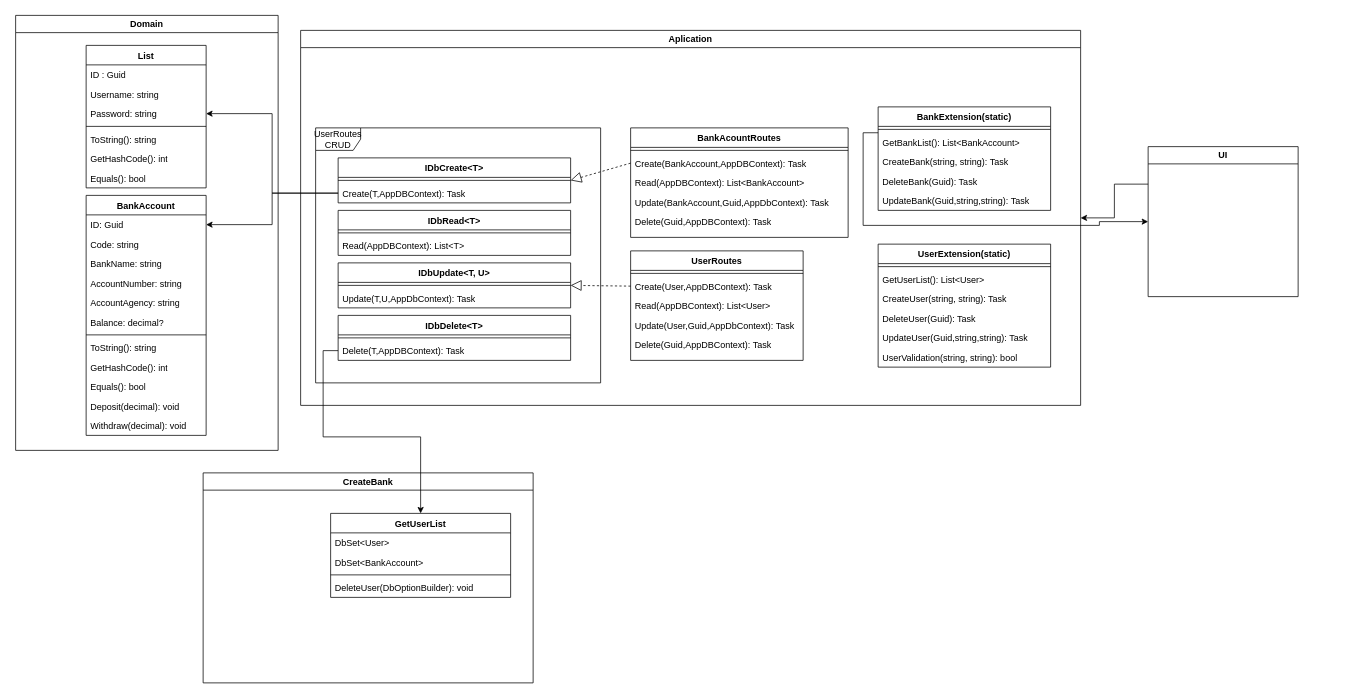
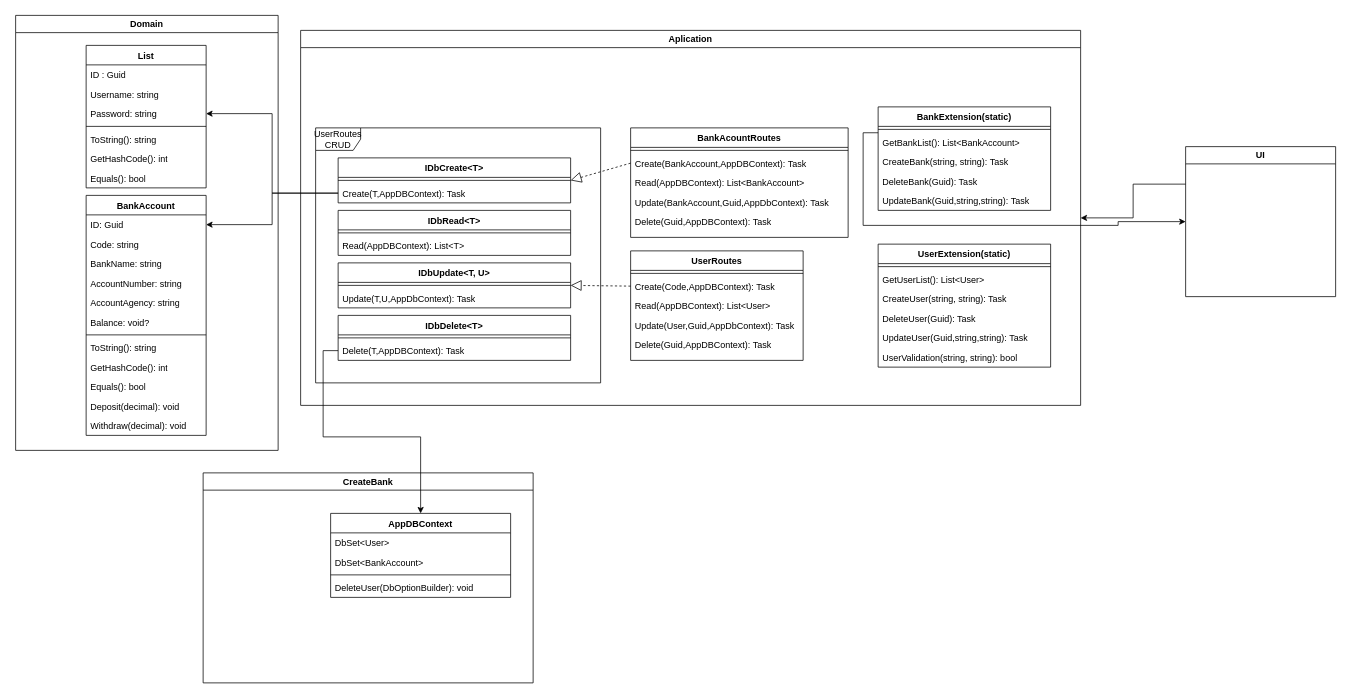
node "UI": moved (1223, 222) -> (1260, 222)
node "Create(User,AppDBContext): Task": label "Create(User,AppDBContext): Task" -> "Create(Code,AppDBContext): Task"
node "Balance: decimal?": label "Balance: decimal?" -> "Balance: void?"
node "GetUserList": label "GetUserList" -> "AppDBContext"
